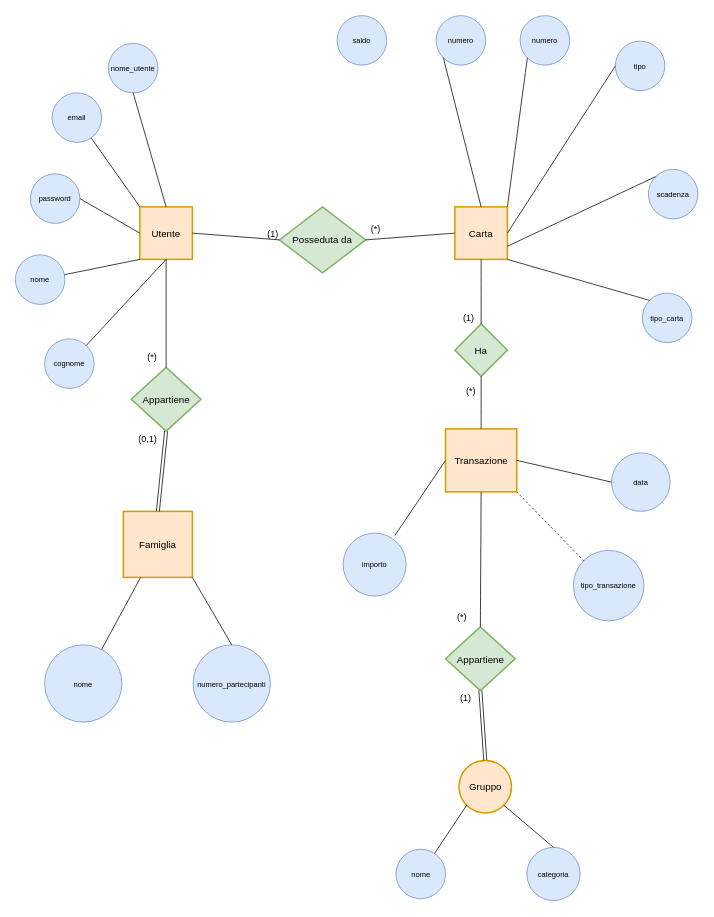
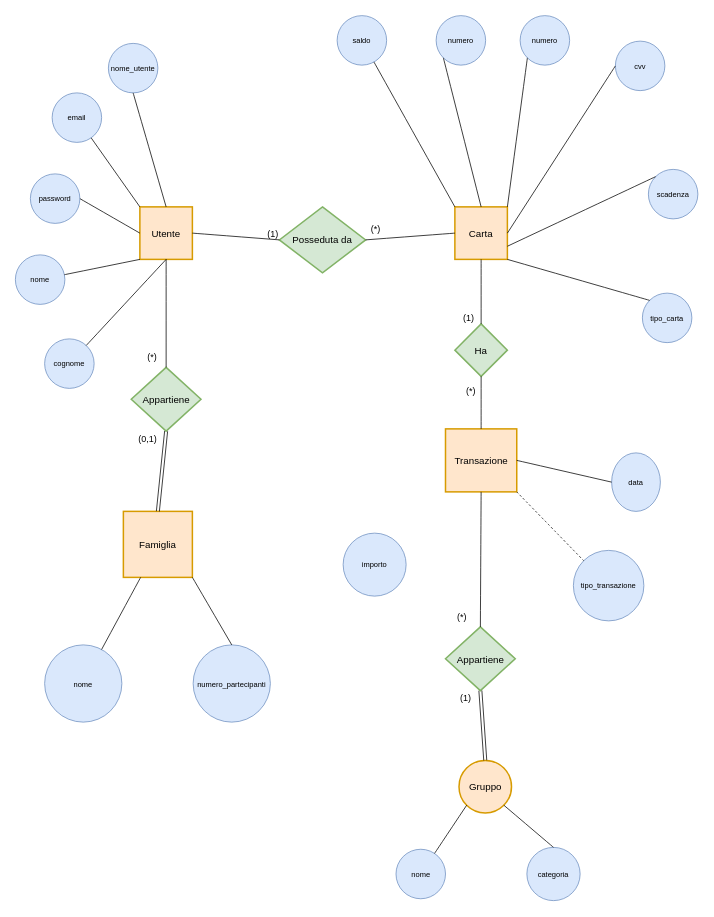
node "tipo": label "tipo" -> "cvv"
edge "saldo" -- "Carta": added
node "data": size 59x59 -> 49x59
edge "Transazione" -- "importo": removed
